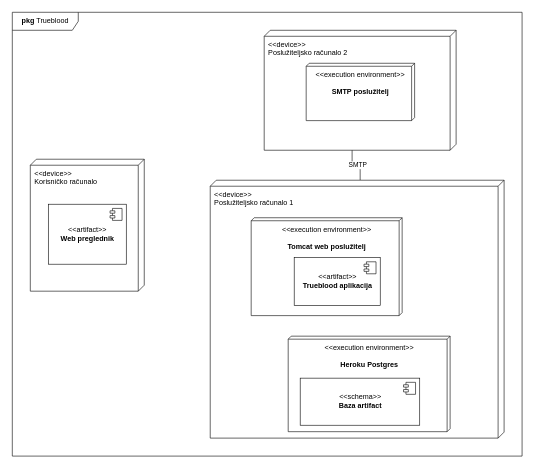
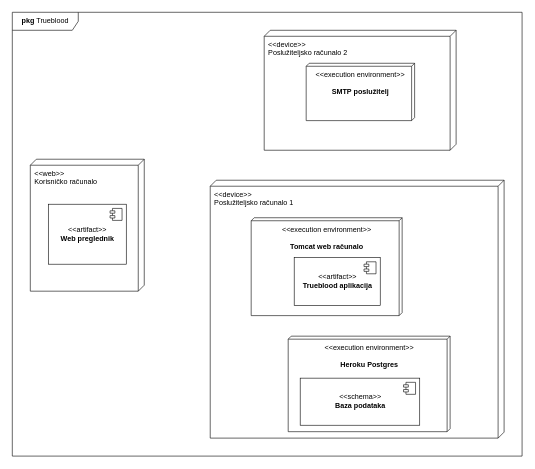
edge "<<device>> Poslužiteljsko računalo 2" -- "<<device>> Poslužiteljsko računalo 1": removed, label "SMTP"
node "<<device>> Korisničko računalo": label "<<device>> Korisničko računalo" -> "<<web>> Korisničko računalo"
node "<<execution environment>> Tomcat web poslužitelj": label "<<execution environment>> Tomcat web poslužitelj" -> "<<execution environment>> Tomcat web računalo"
node "<<schema>> Baza artifact": label "<<schema>> Baza artifact" -> "<<schema>> Baza podataka"
